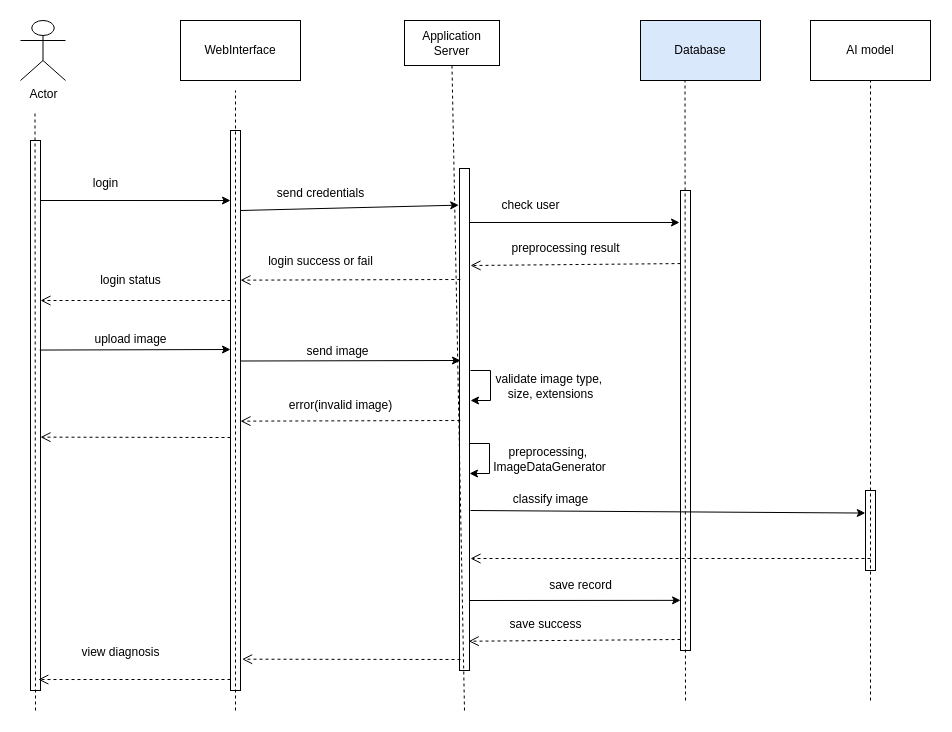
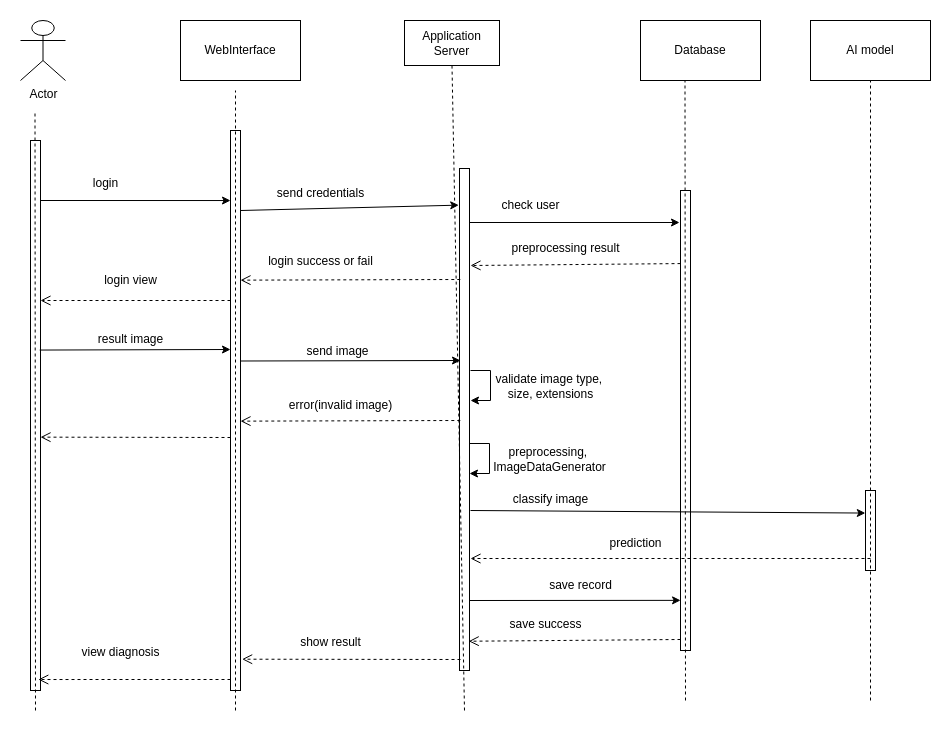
node "Database": fillcolor #dae8fc -> #ffffff
node "login status": label "login status" -> "login view"
node "upload image": label "upload image" -> "result image"
node "prediction": added
node "show result": added
